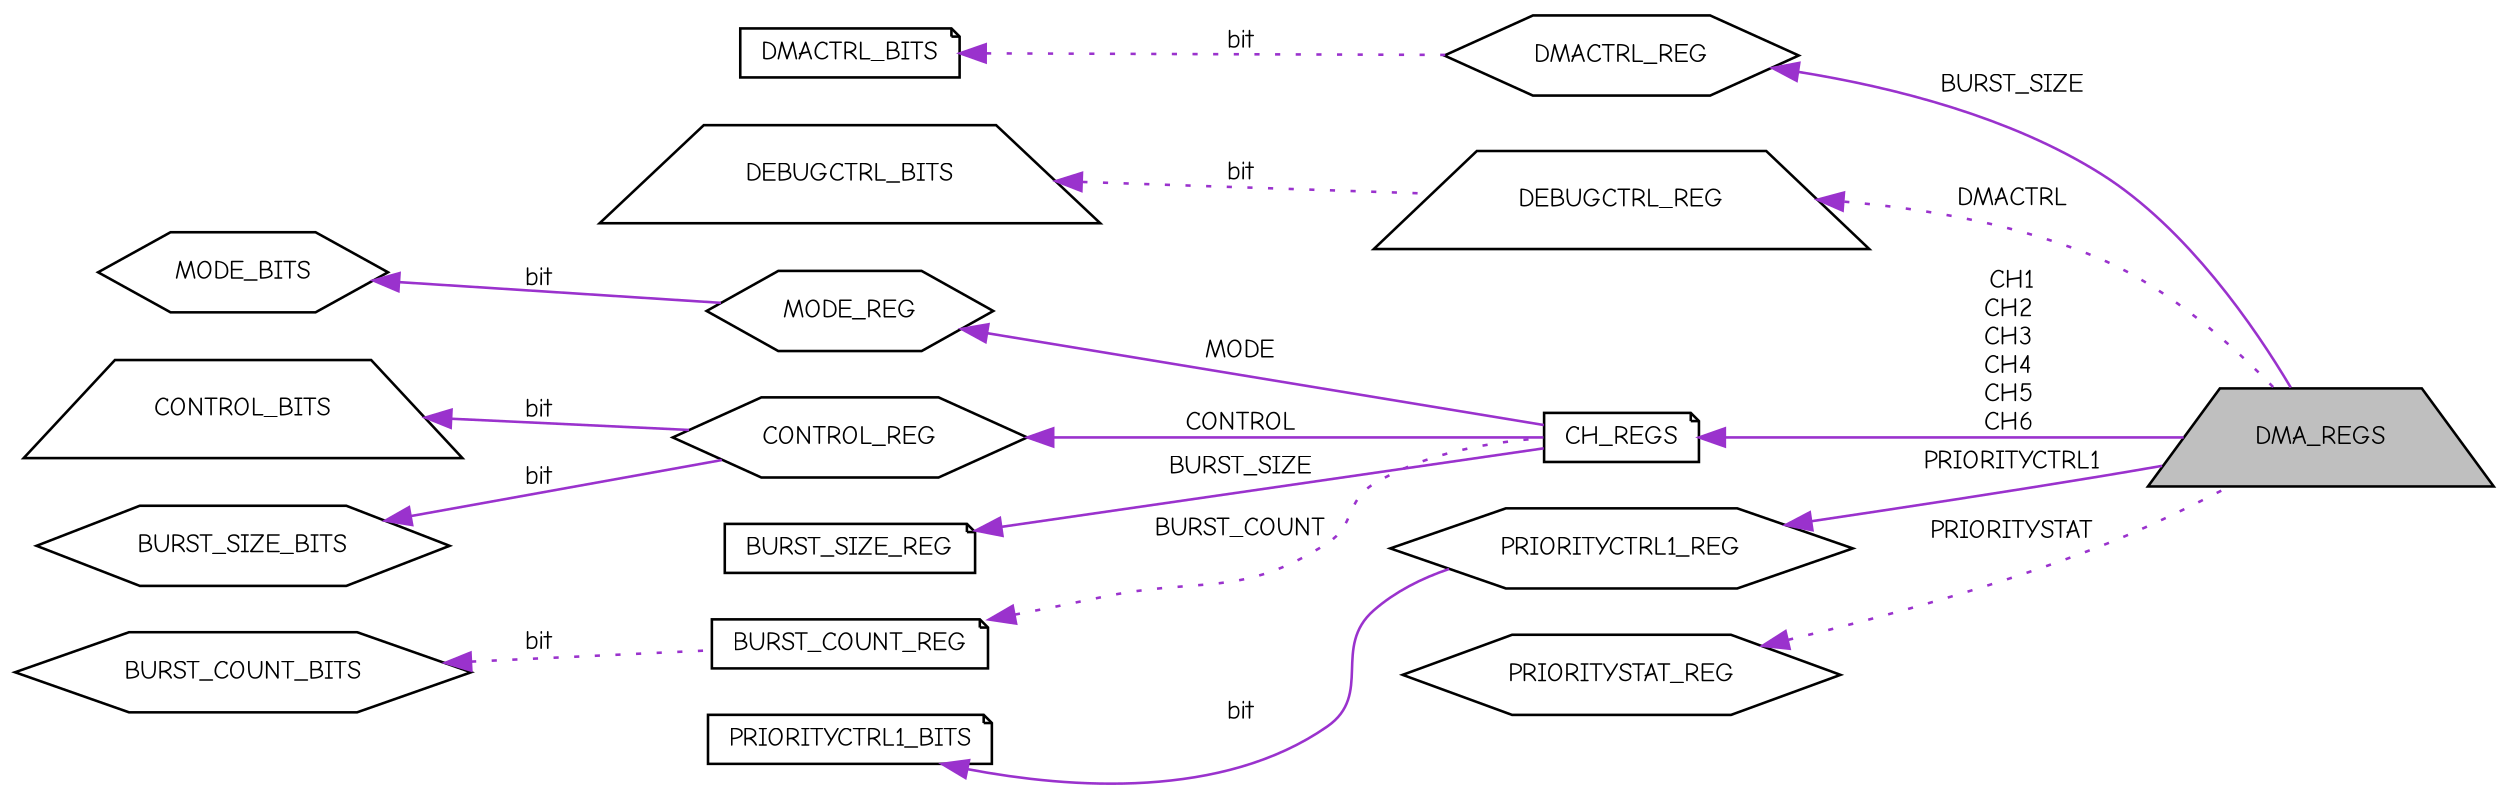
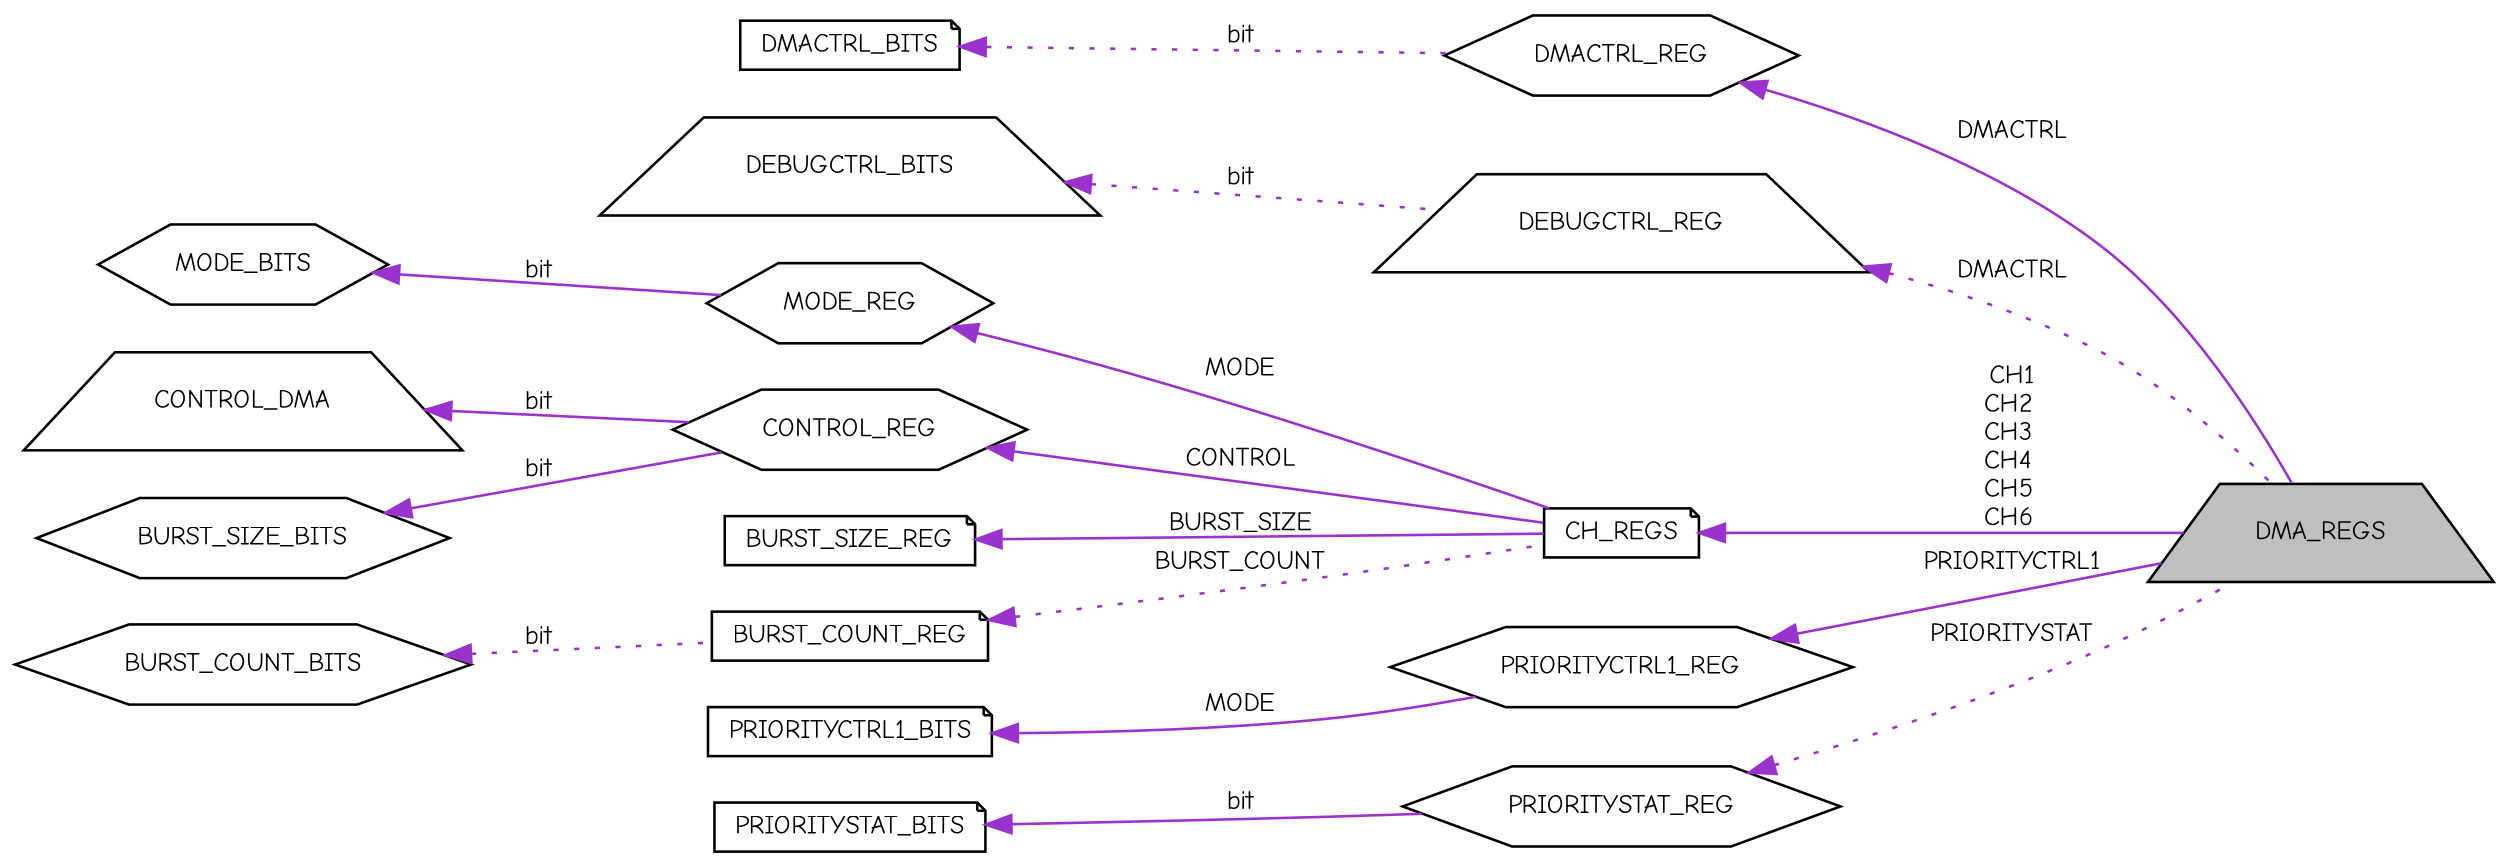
edge "DMA_REGS" -> "DMACTRL_REG": label " BURST_SIZE" -> " DMACTRL"
node "CONTROL_BITS": label "CONTROL_BITS" -> "CONTROL_DMA"
edge "PRIORITYCTRL1_REG" -> "PRIORITYCTRL1_BITS": label " bit" -> " MODE"
node "PRIORITYSTAT_BITS": added
